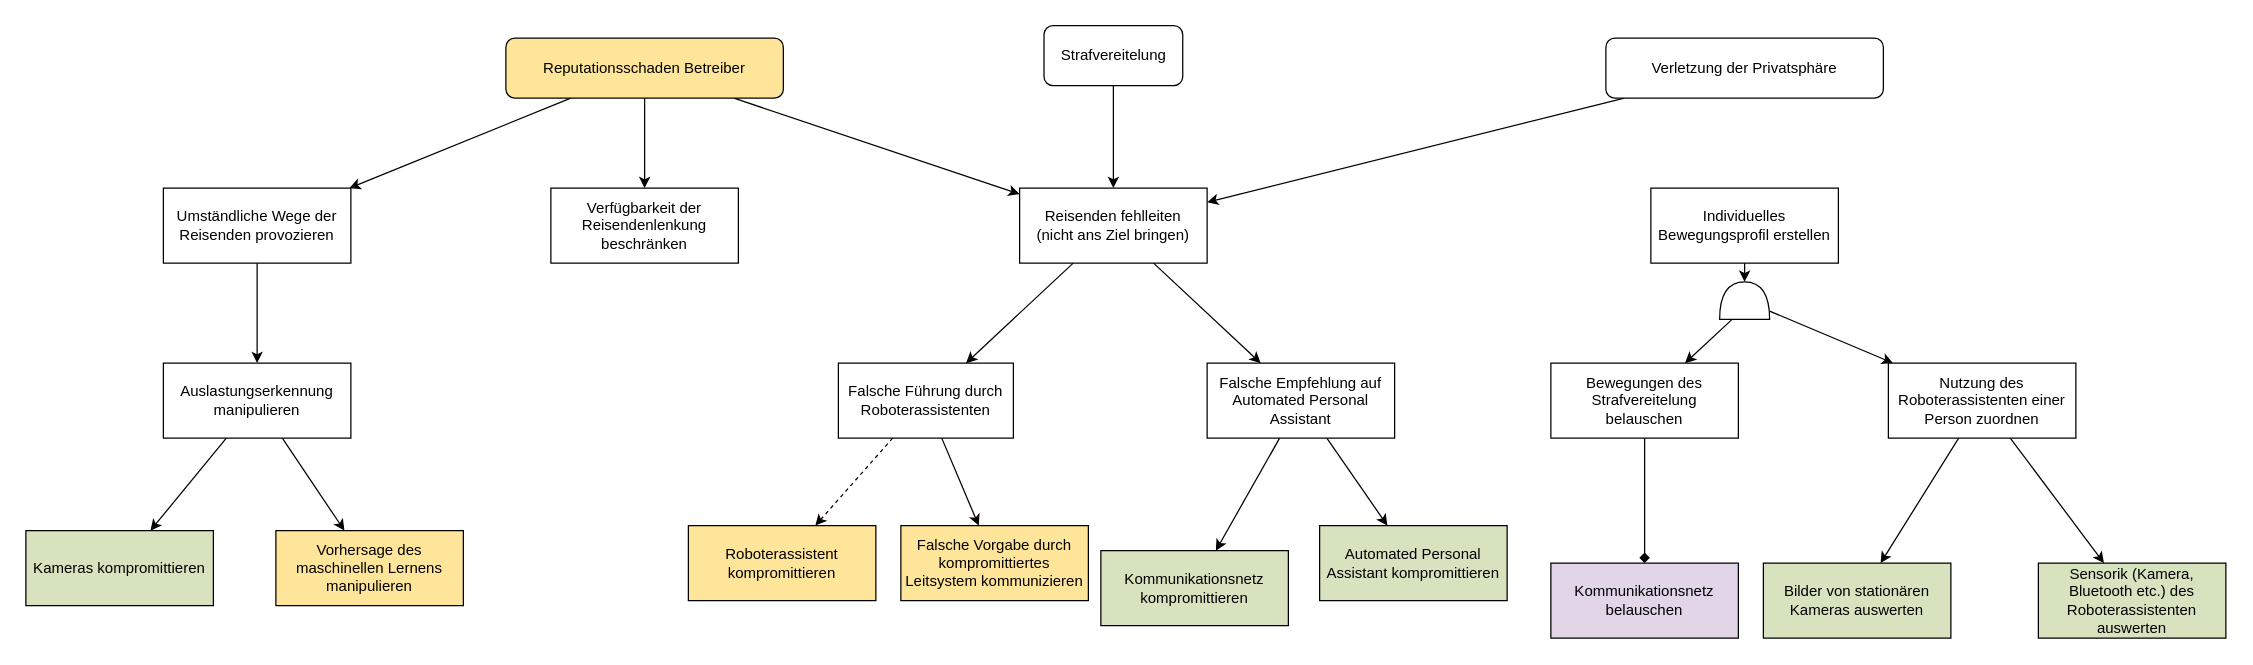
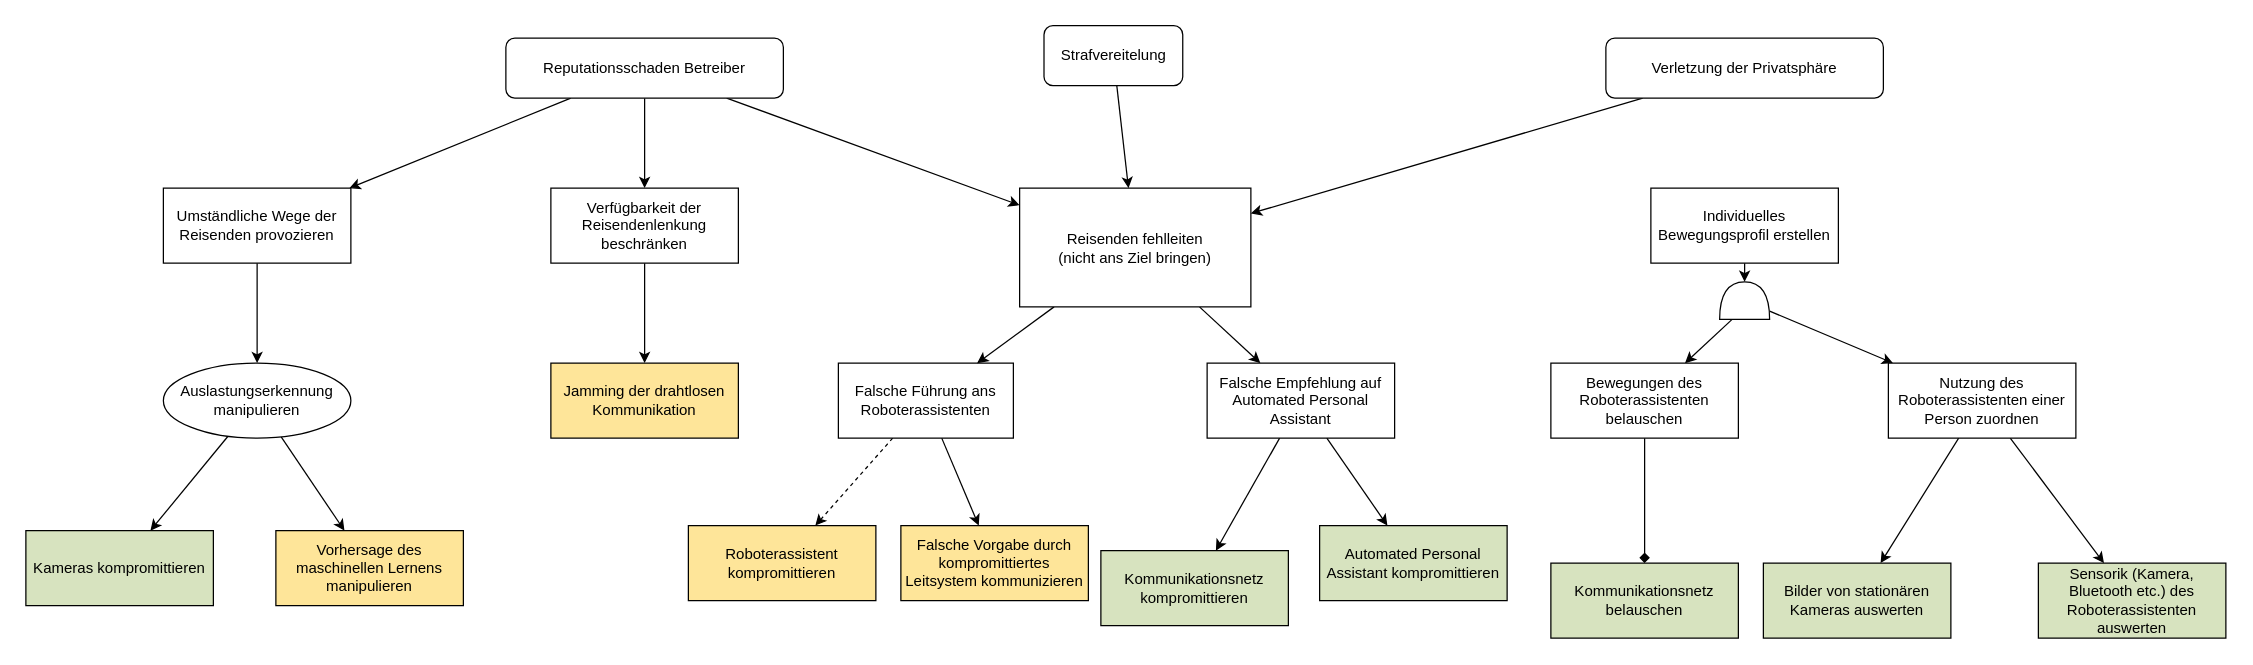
node "Reputationsschaden Betreiber": fillcolor #fee599 -> #ffffff
node "Reisenden fehlleiten (nicht ans Ziel bringen)": size 188x75 -> 231x119
edge "Verfügbarkeit der Reisendenlenkung beschränken" -> "Jamming der drahtlosen Kommunikation": added
node "Auslastungserkennung manipulieren": shape rectangle -> ellipse
node "Jamming der drahtlosen Kommunikation": added
node "Falsche Führung durch Roboterassistenten": label "Falsche Führung durch Roboterassistenten" -> "Falsche Führung ans Roboterassistenten"
node "Bewegungen des Strafvereitelung belauschen": label "Bewegungen des Strafvereitelung belauschen" -> "Bewegungen des Roboterassistenten belauschen"
node "Kommunikationsnetz belauschen": fillcolor #e1d5e7 -> #d7e3bf
